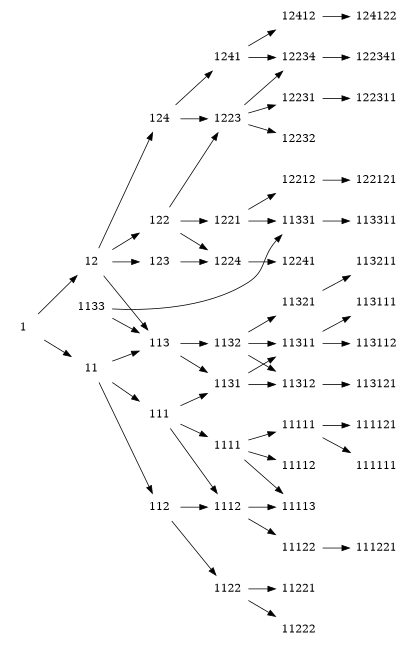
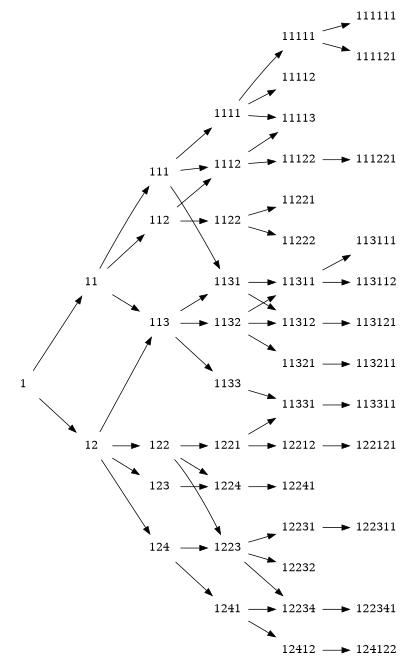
edge "1133" -> "113": reversed
